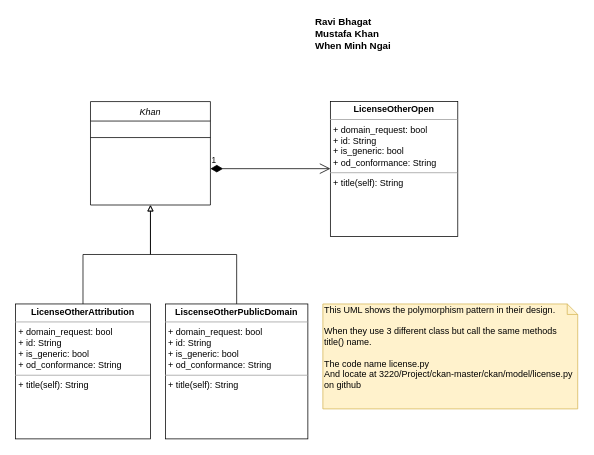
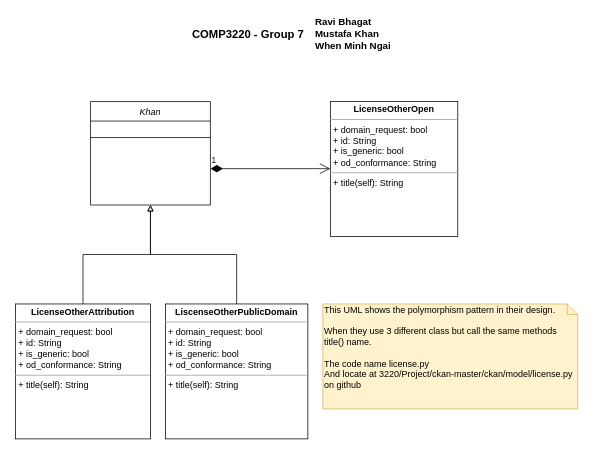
node "COMP3220 - Group 7": added
